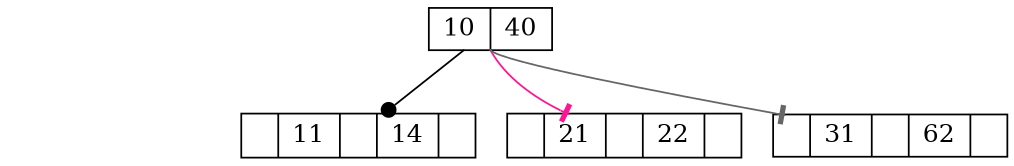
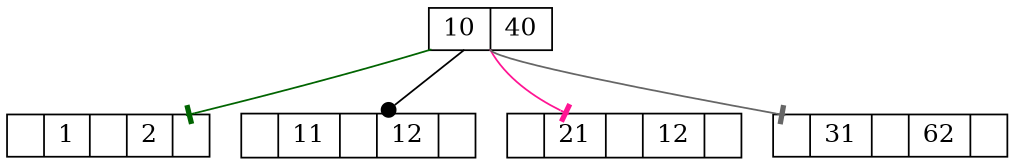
node "11": text "14" -> "12"
node "21": text "22" -> "12"
node "1": added
